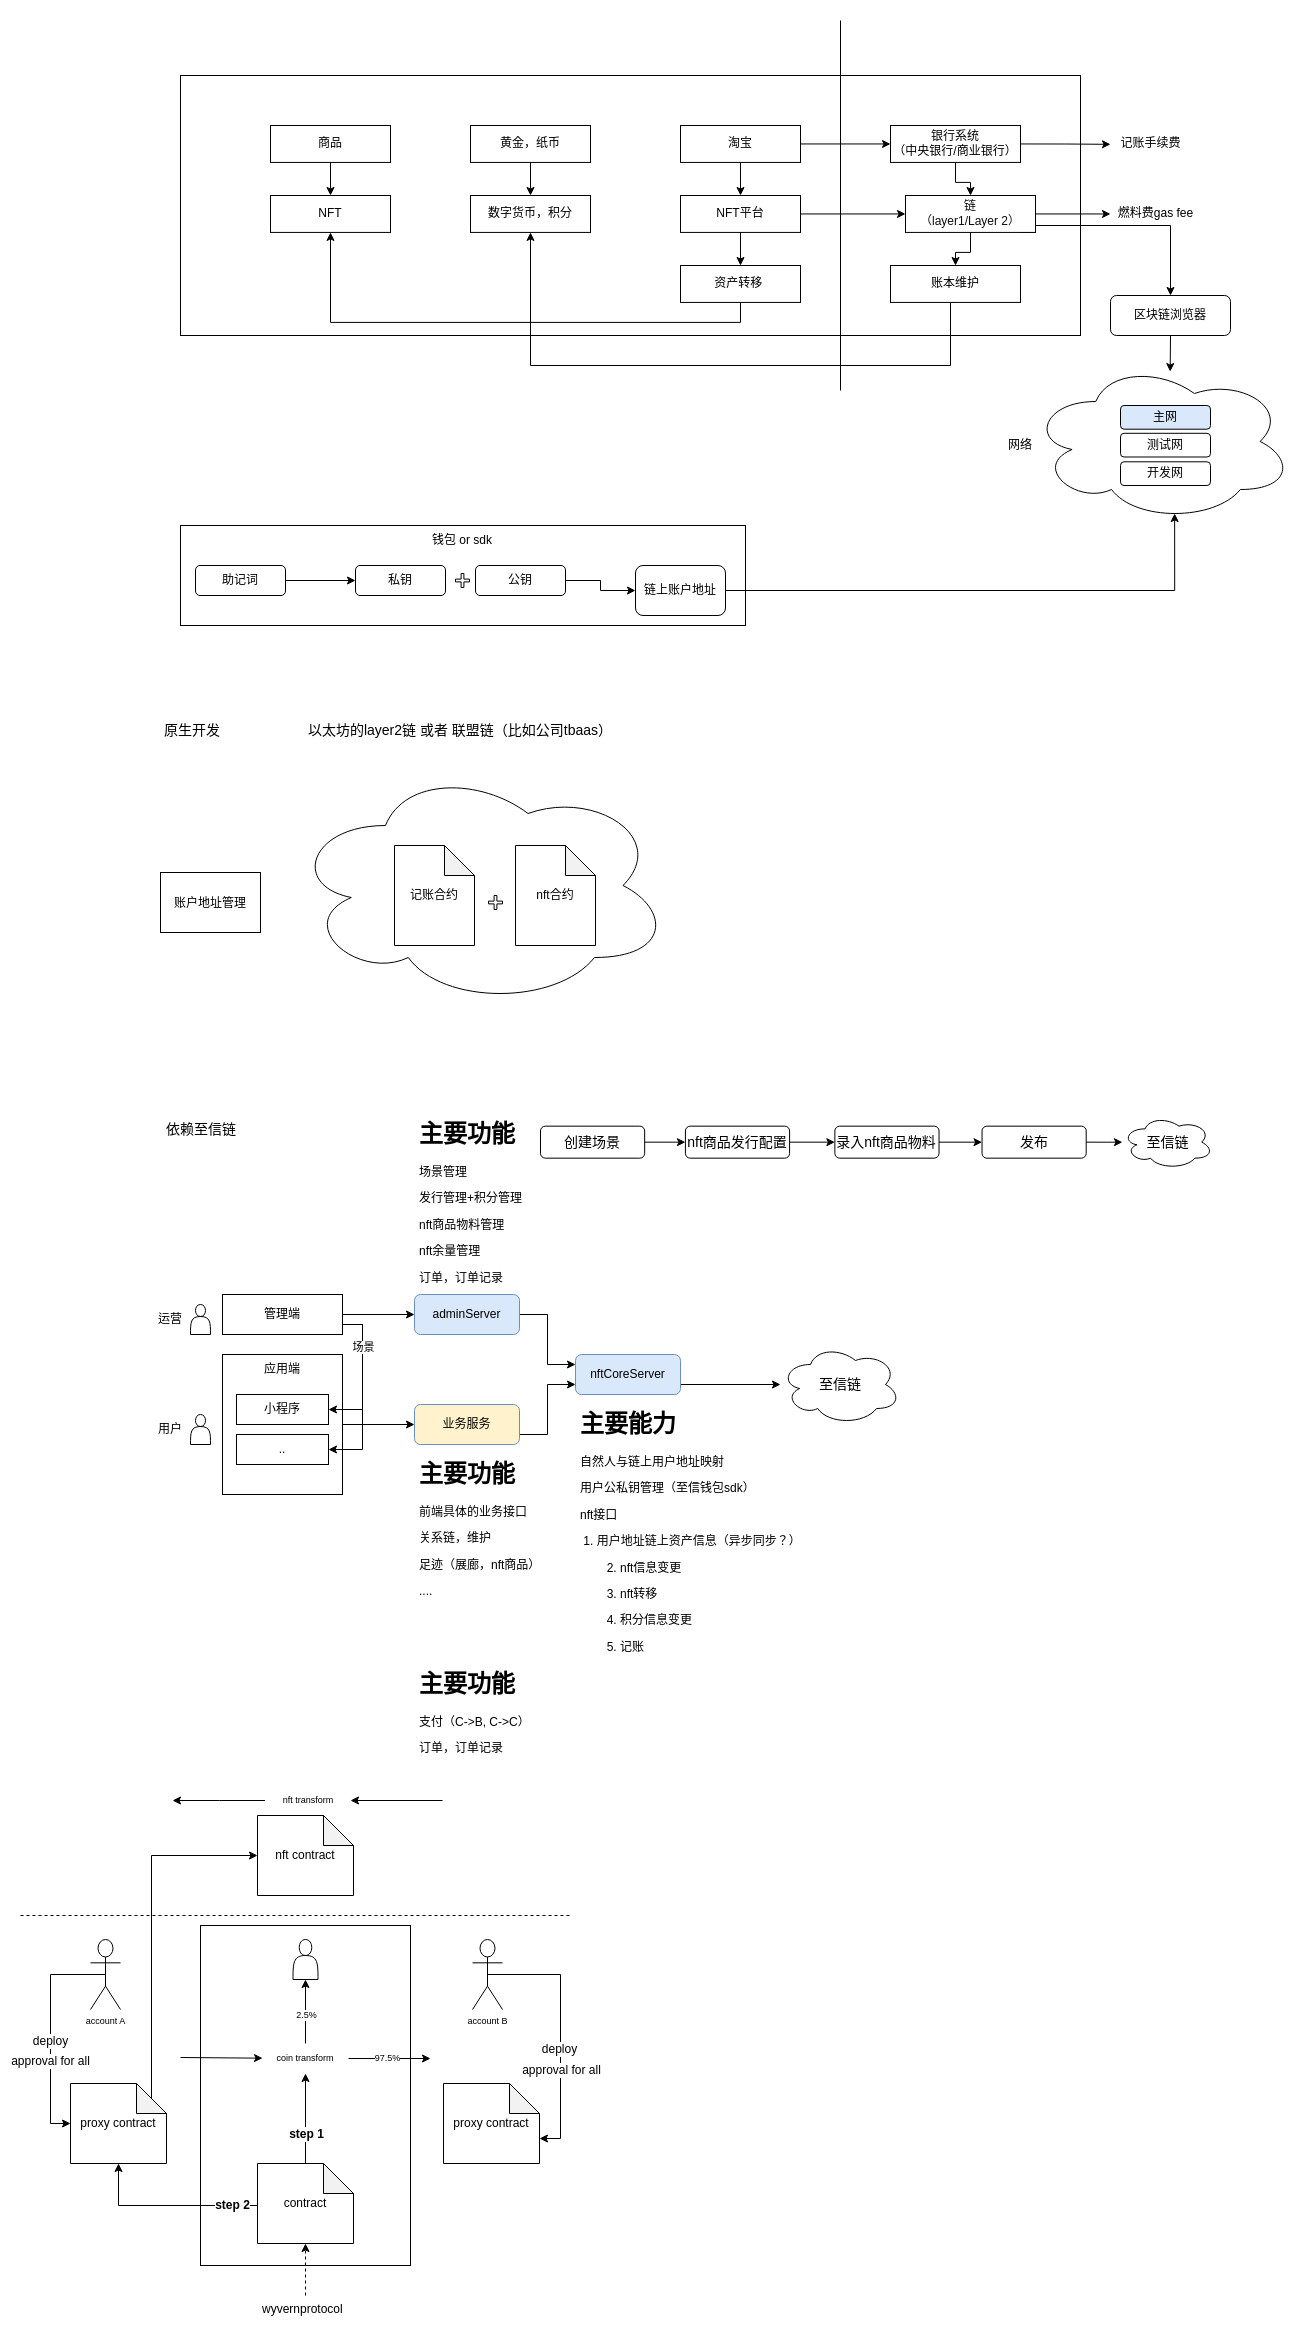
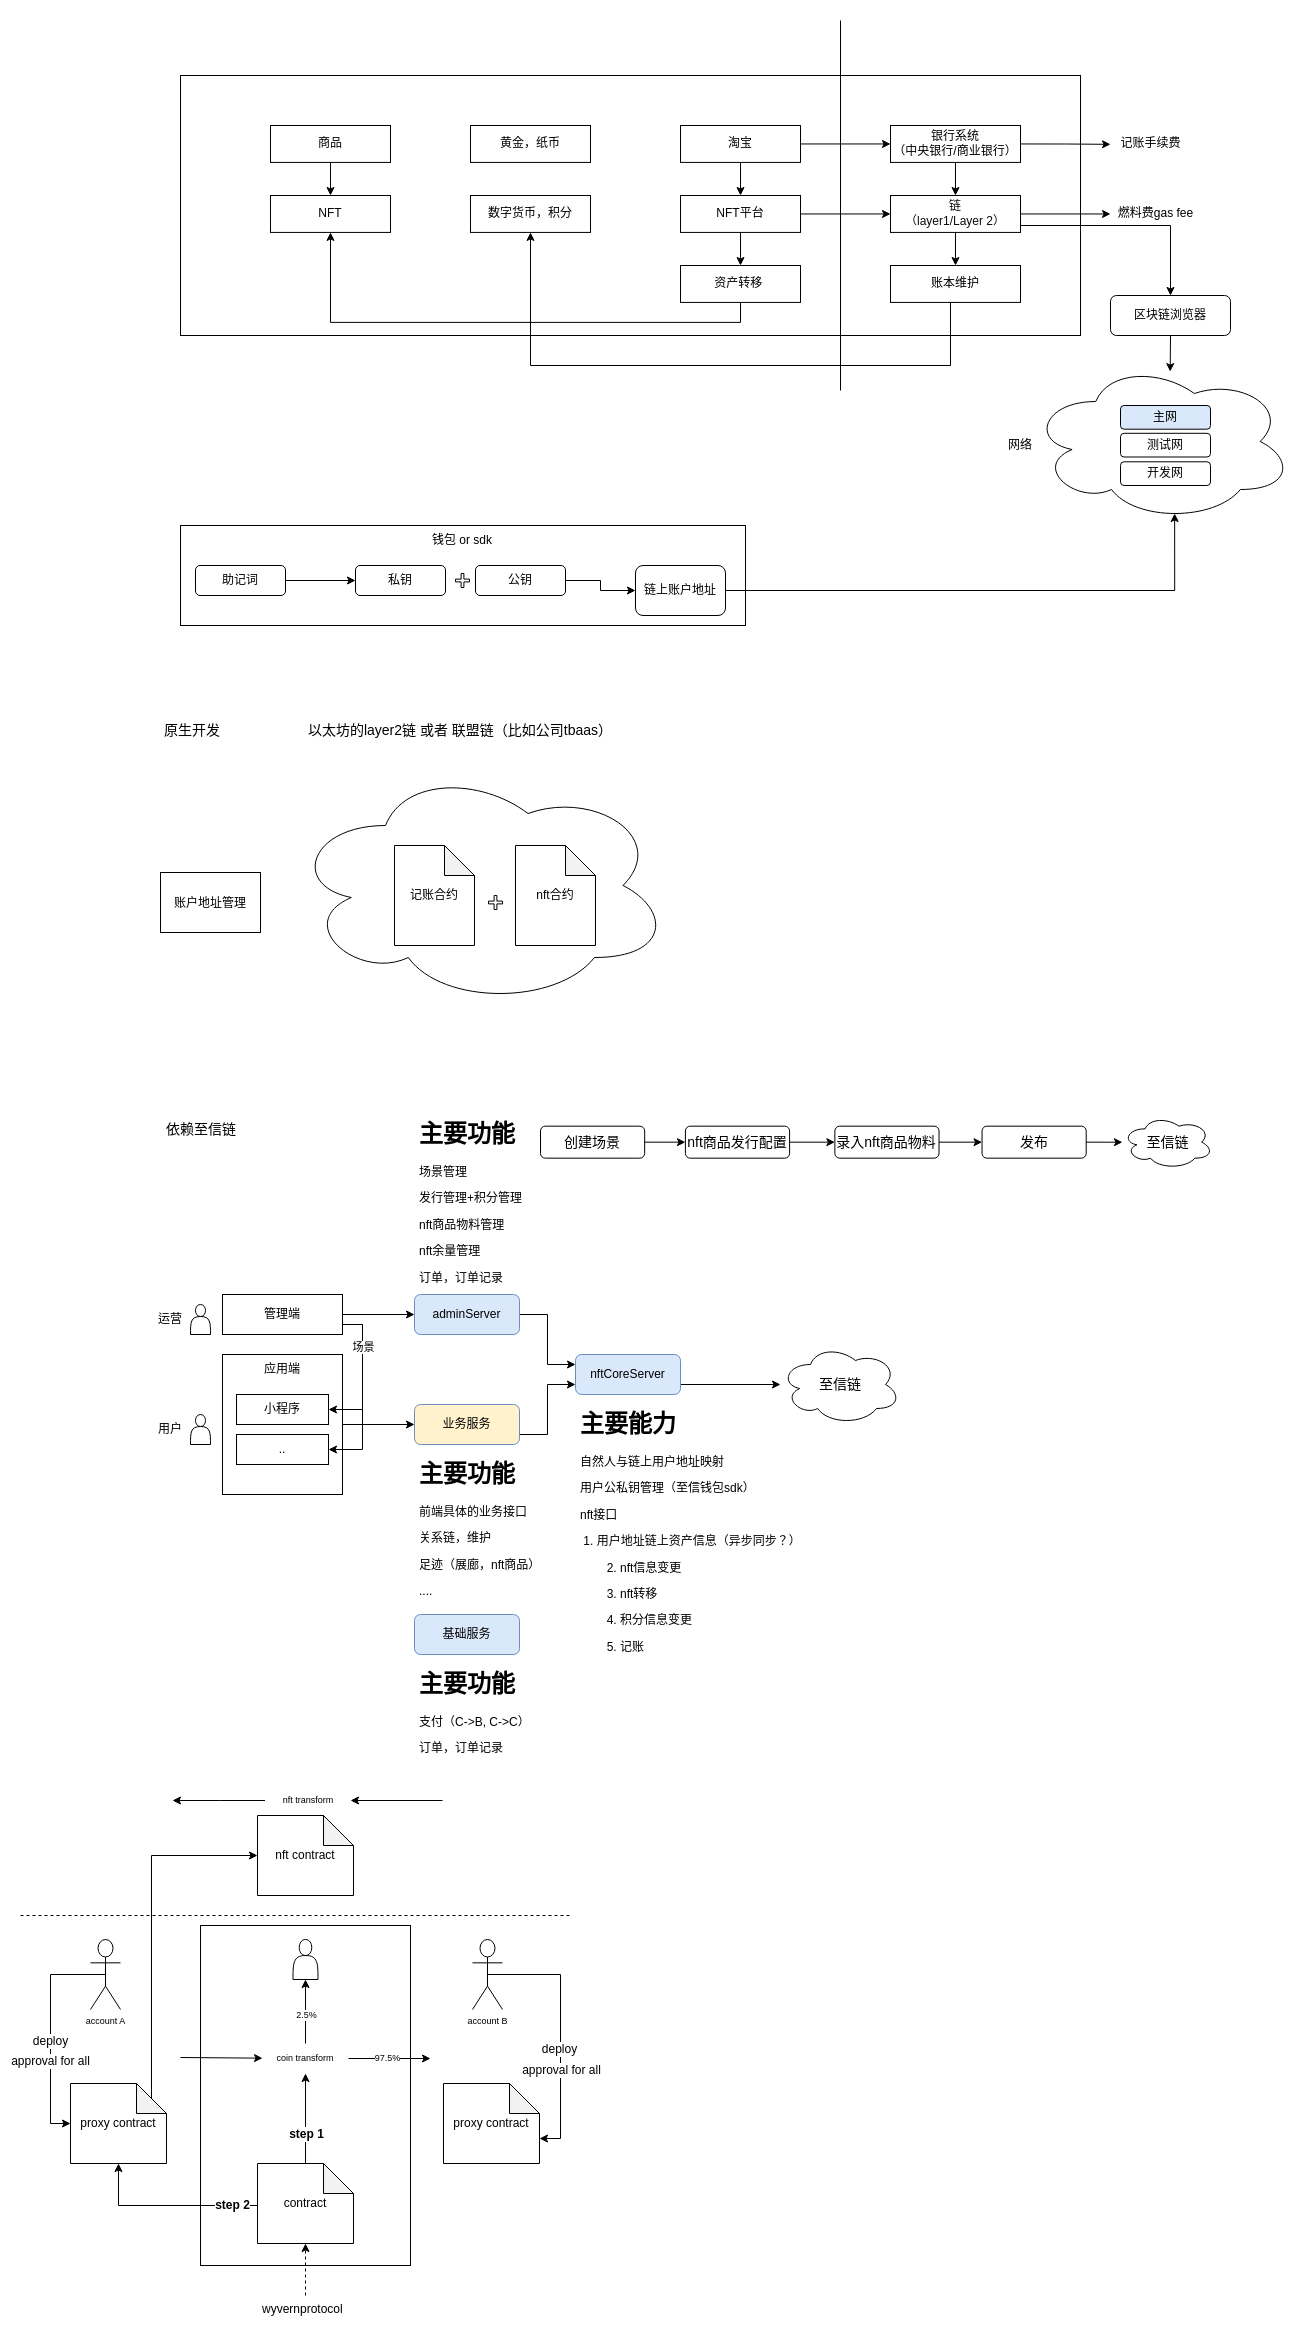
edge "黄金，纸币" -> "数字货币，积分": removed
node "链 （layer1/Layer 2）": moved (971, 214) -> (956, 214)
node "基础服务": added
